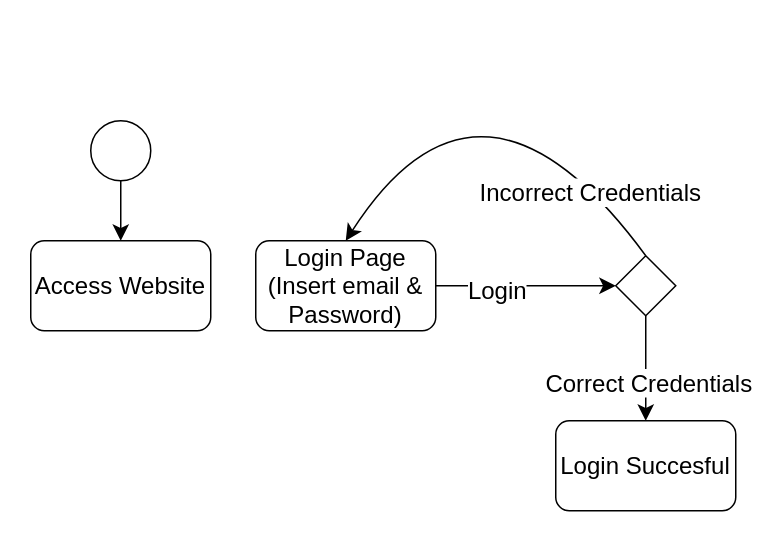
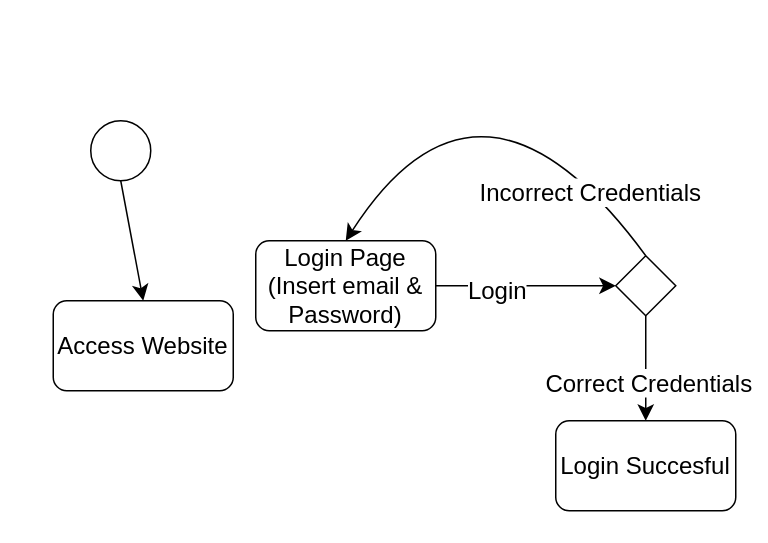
node "Access Website": moved (121, 286) -> (143, 346)
